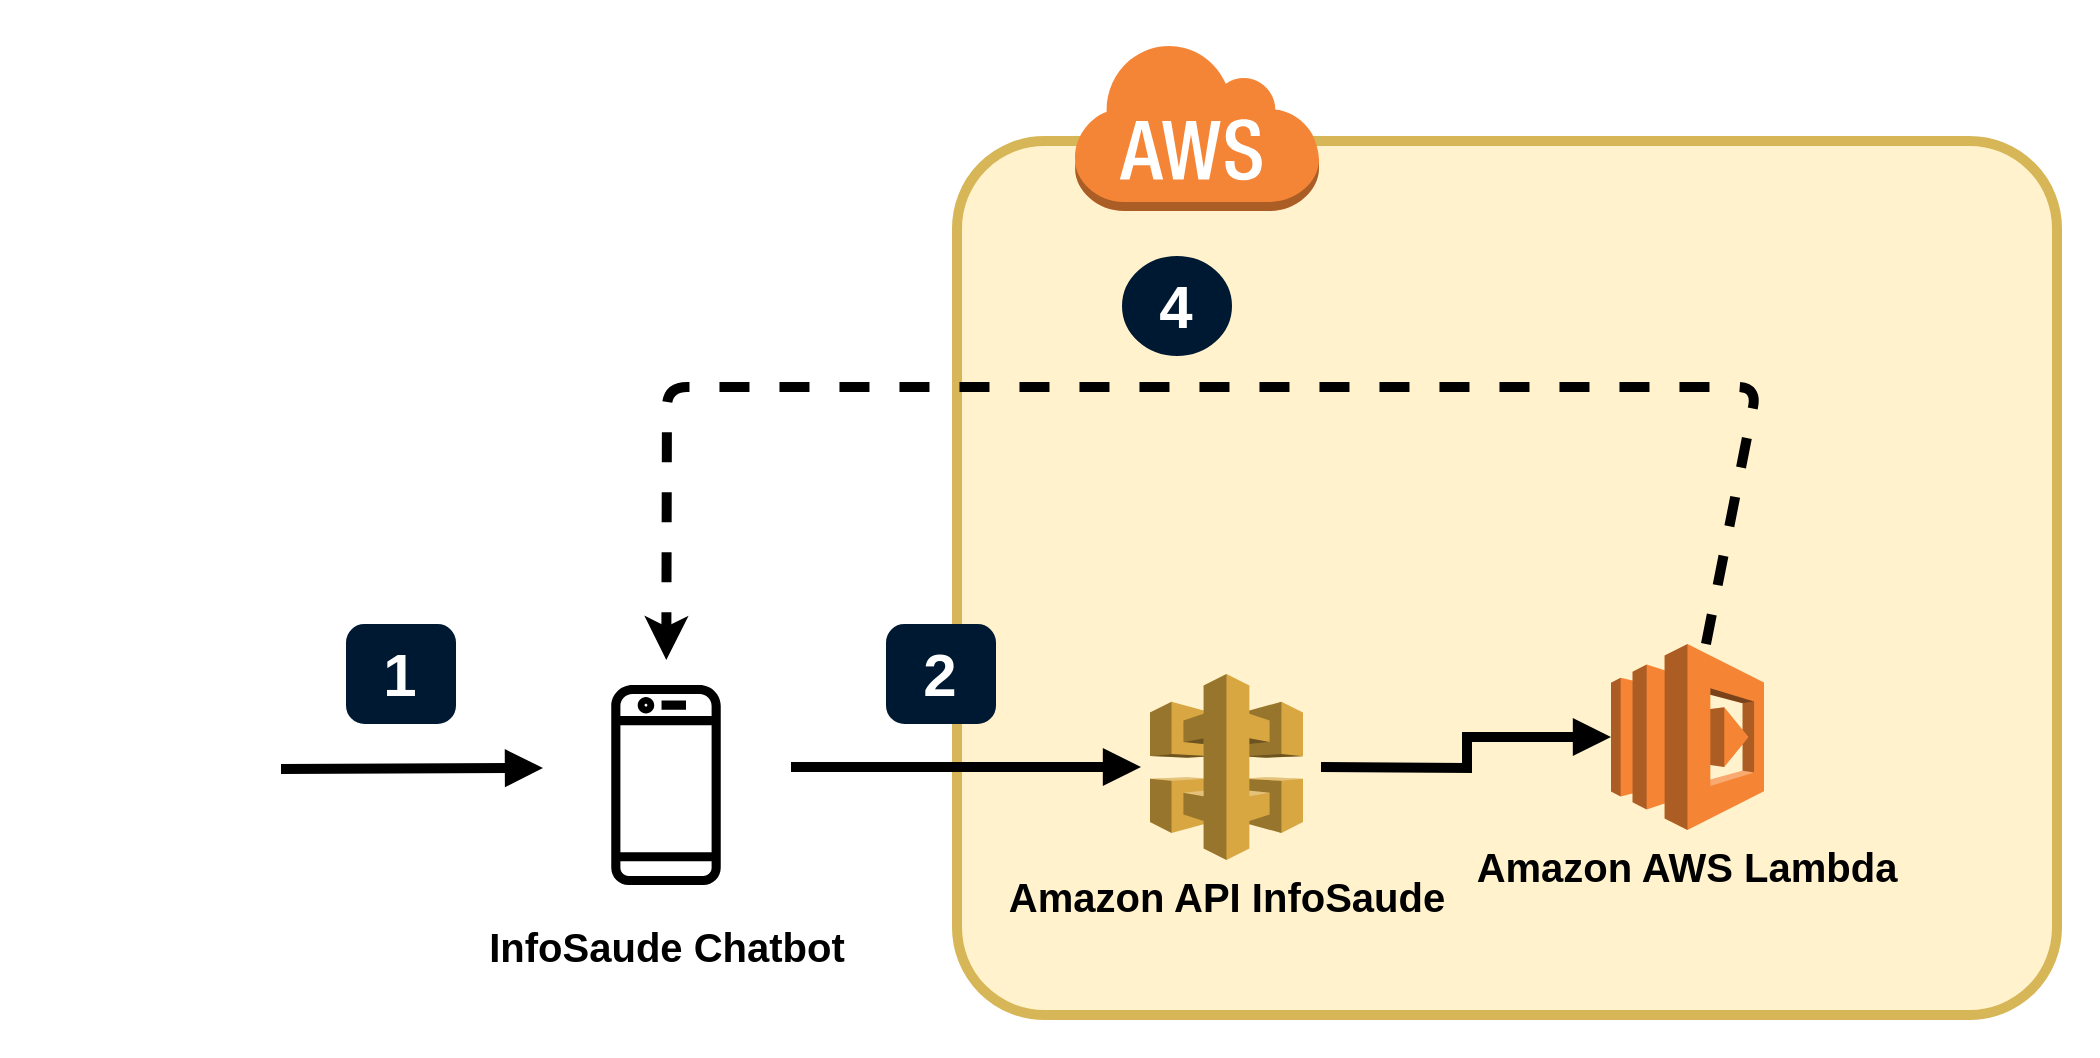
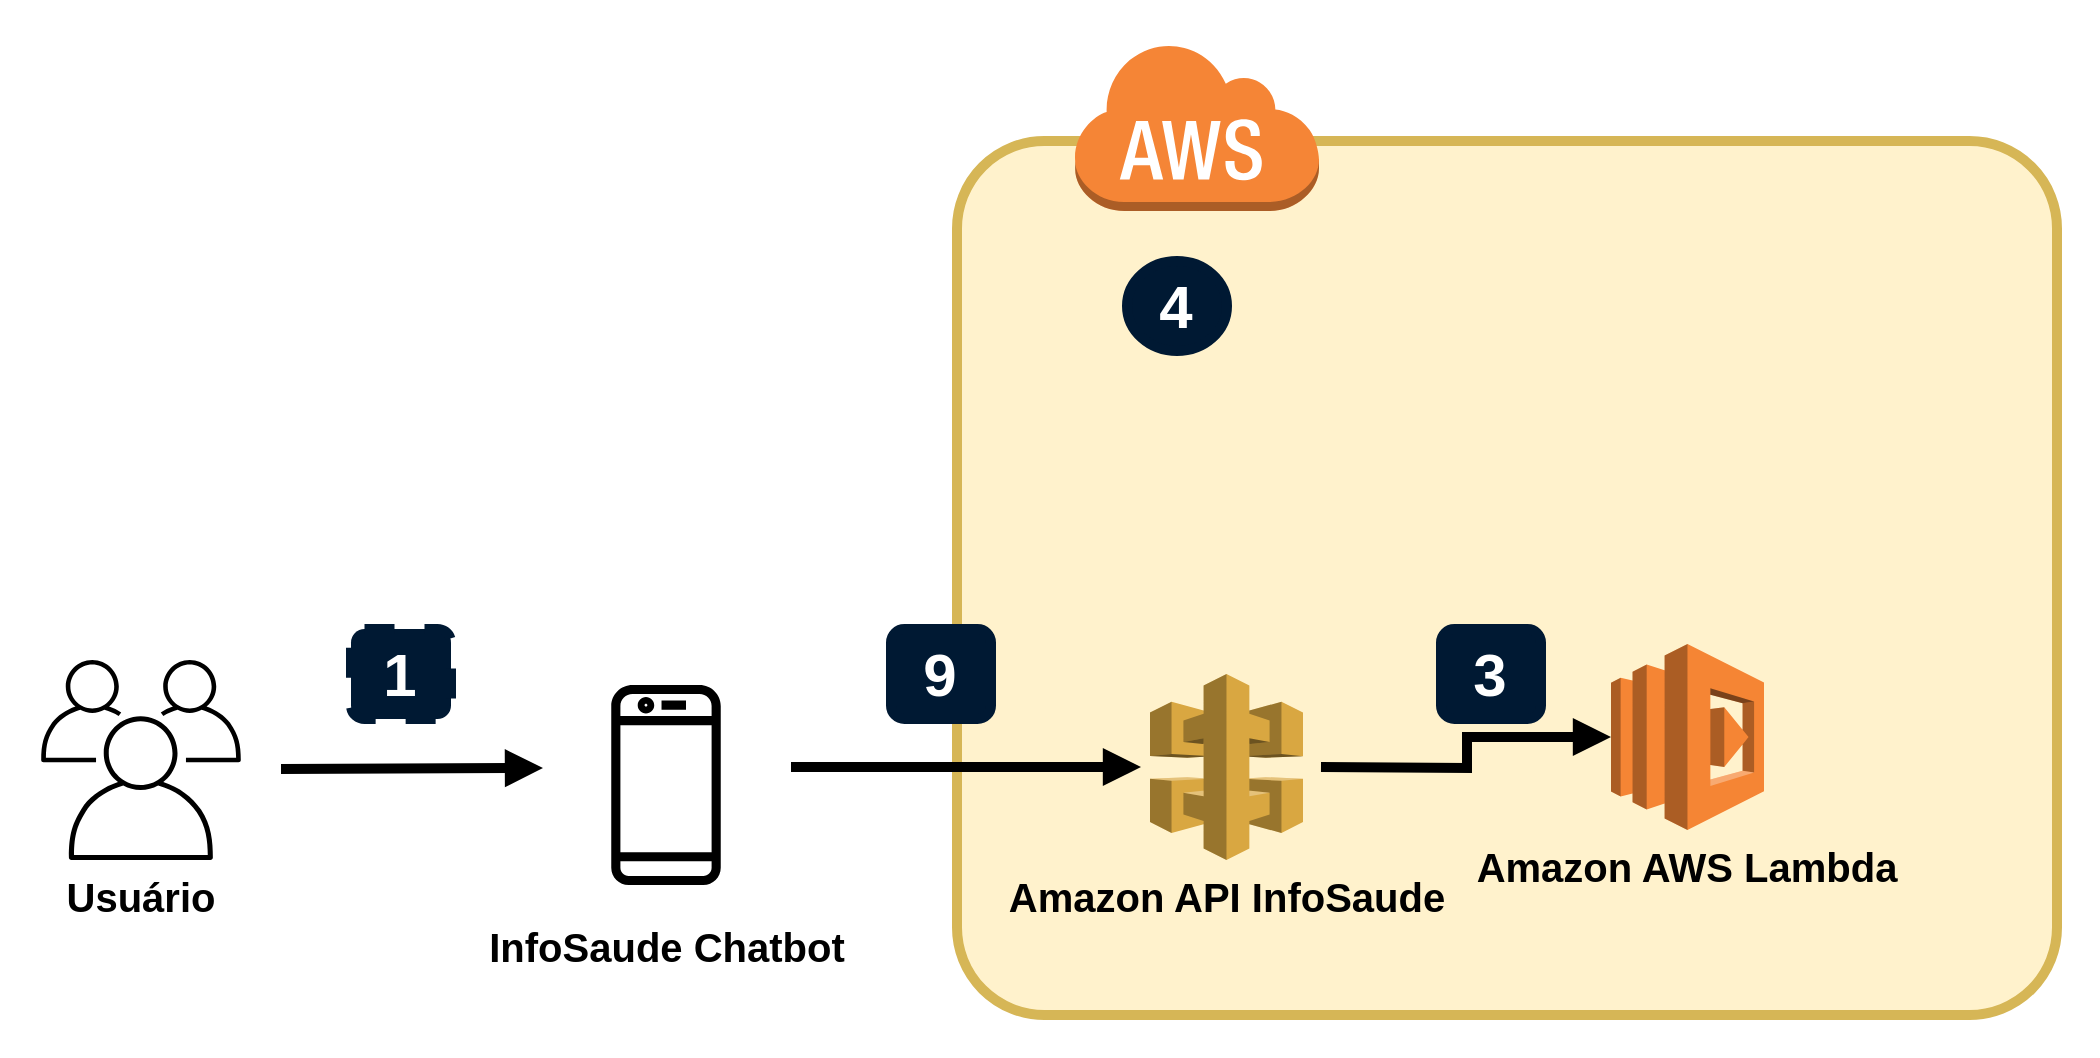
edge "Amazon AWS Lambda" -> "InfoSaude Chatbot": removed
node "1": style solid -> dashed
node "3": added
node "2": label "2" -> "9"
node "Usuário": added
